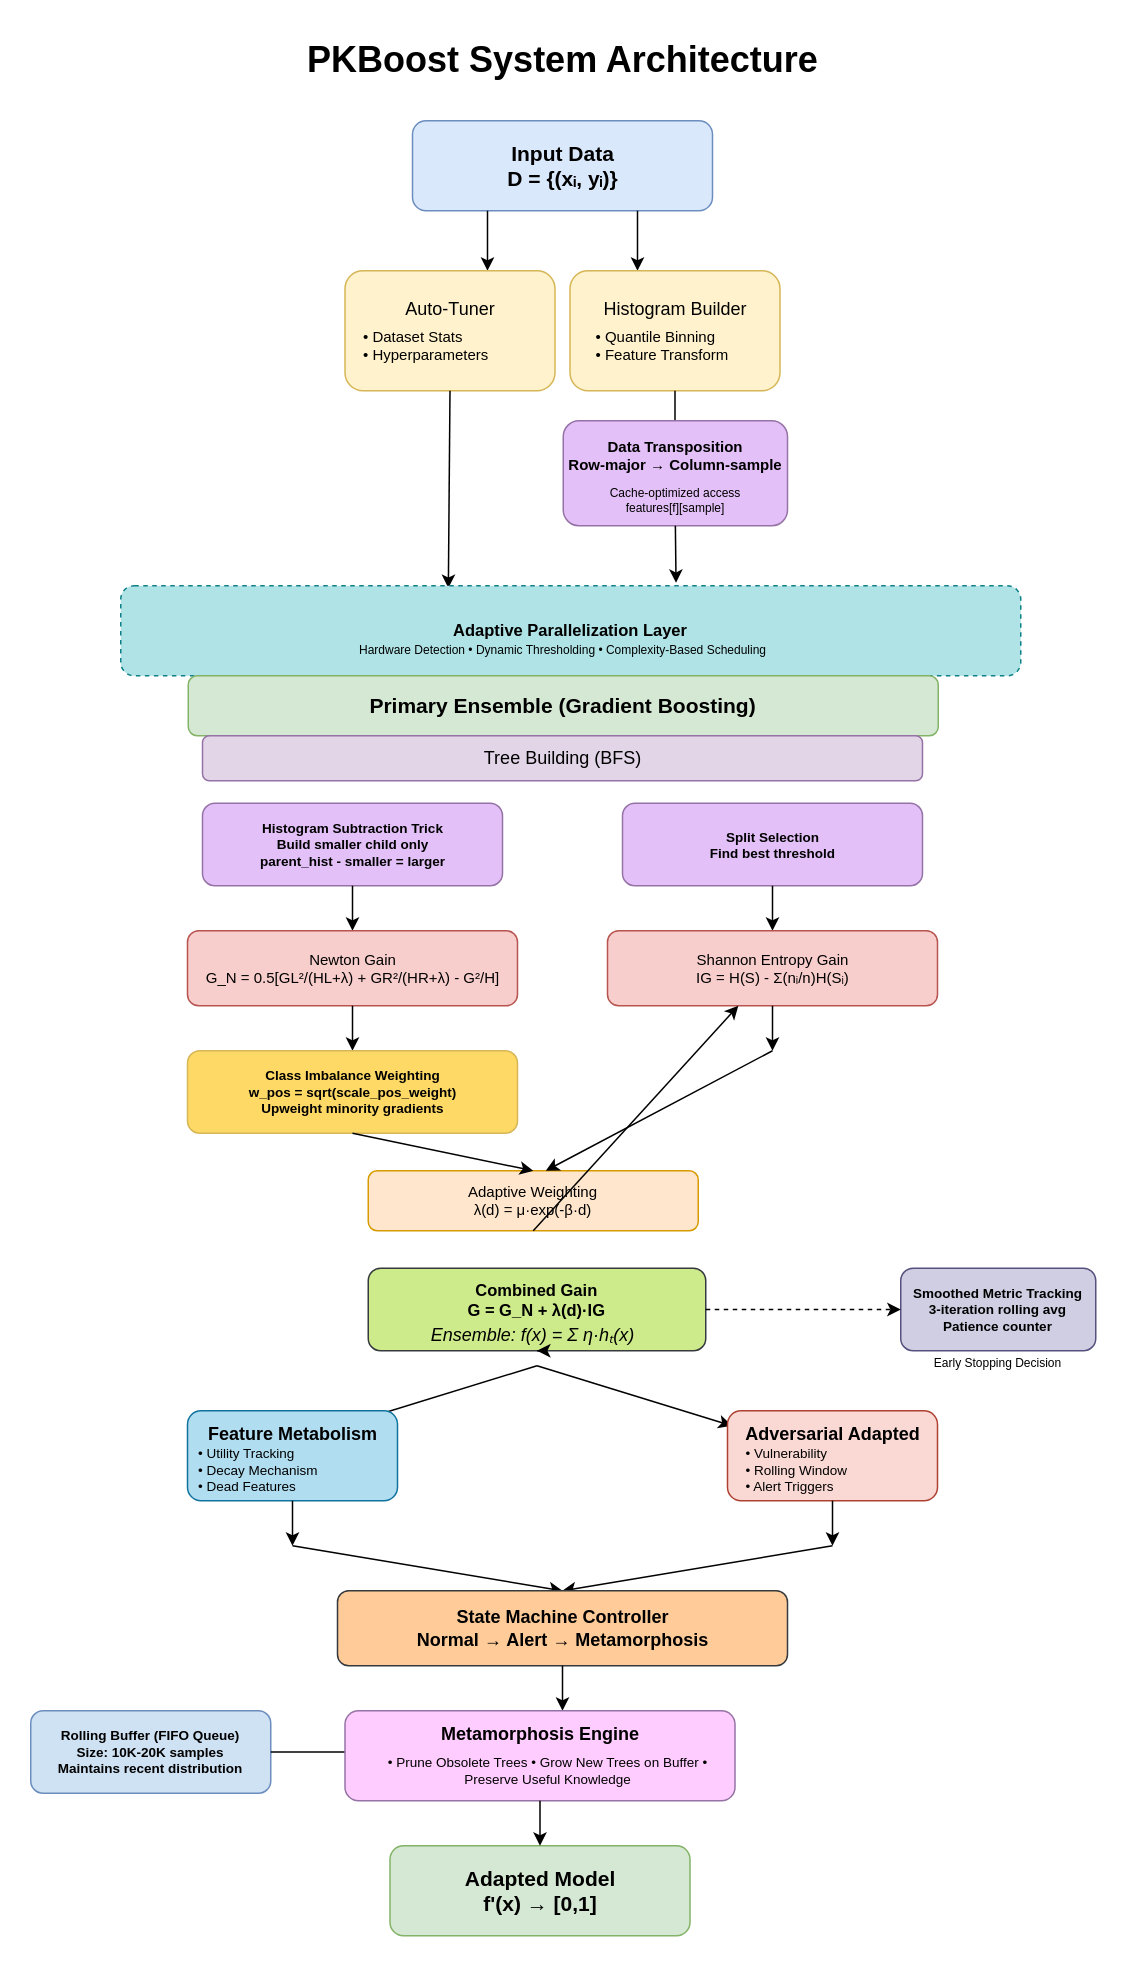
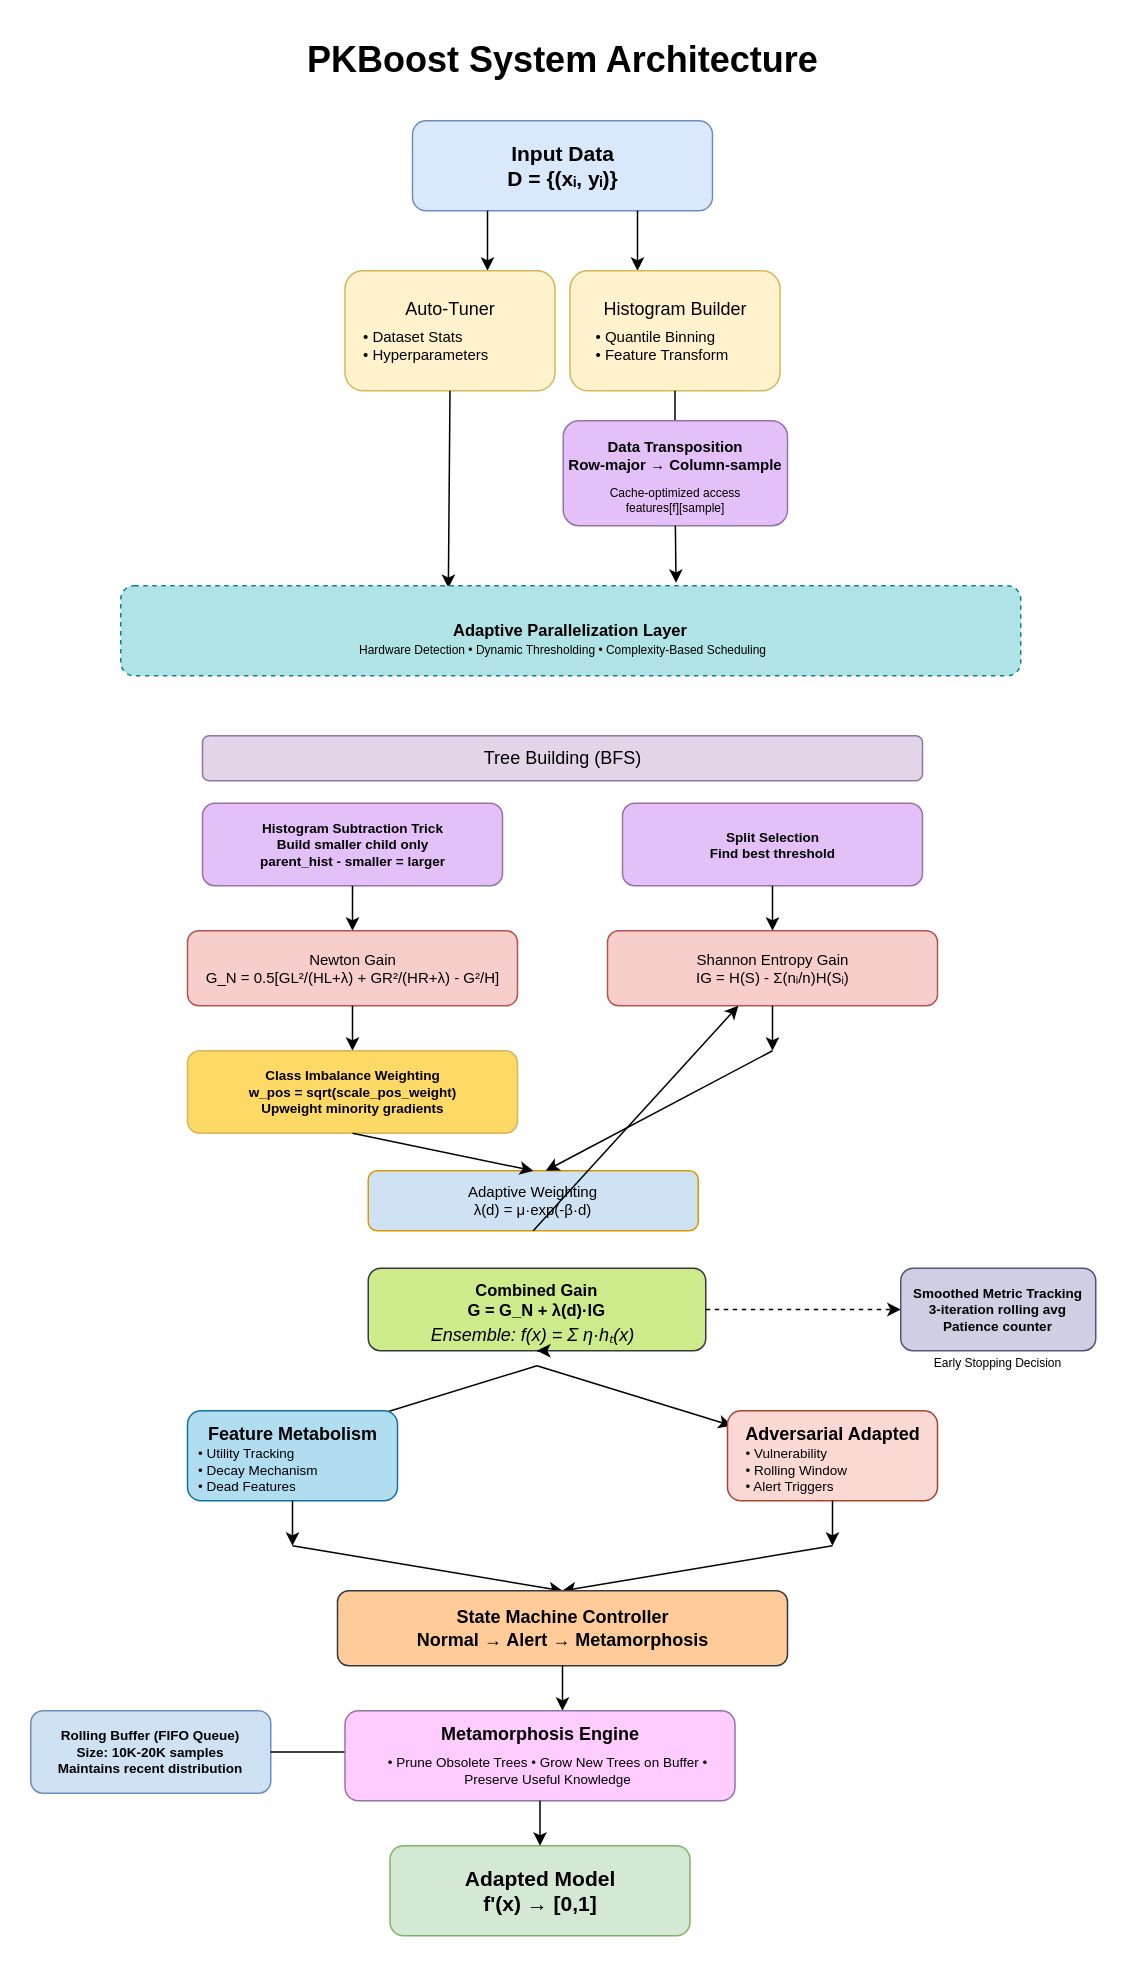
node "Primary Ensemble (Gradient Boosting)": removed
node "Adaptive Weighting λ(d) = μ·exp(-β·d)": fillcolor #ffe6cc -> #cfe2f3
